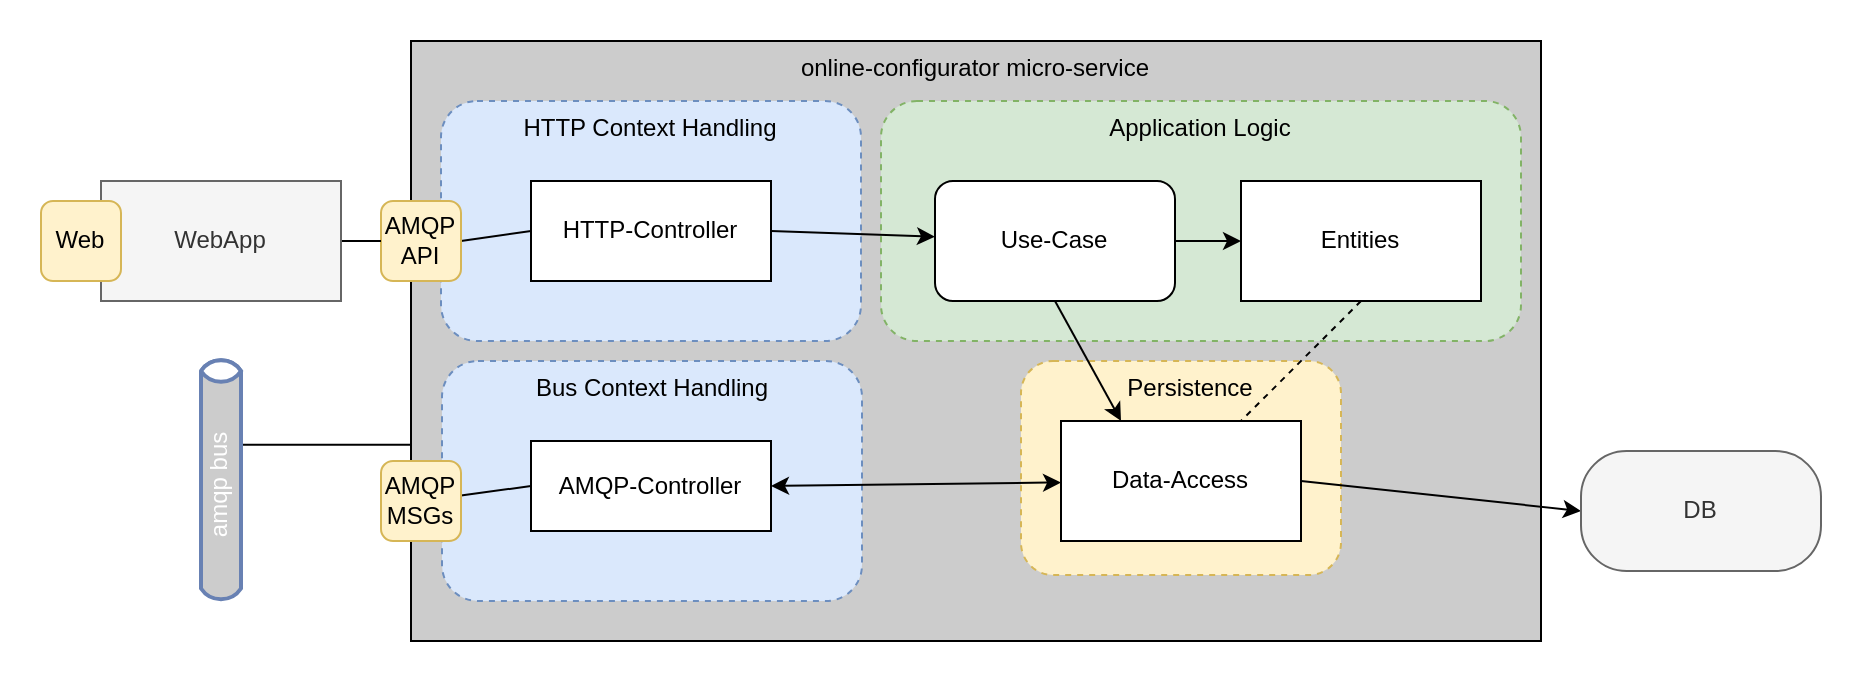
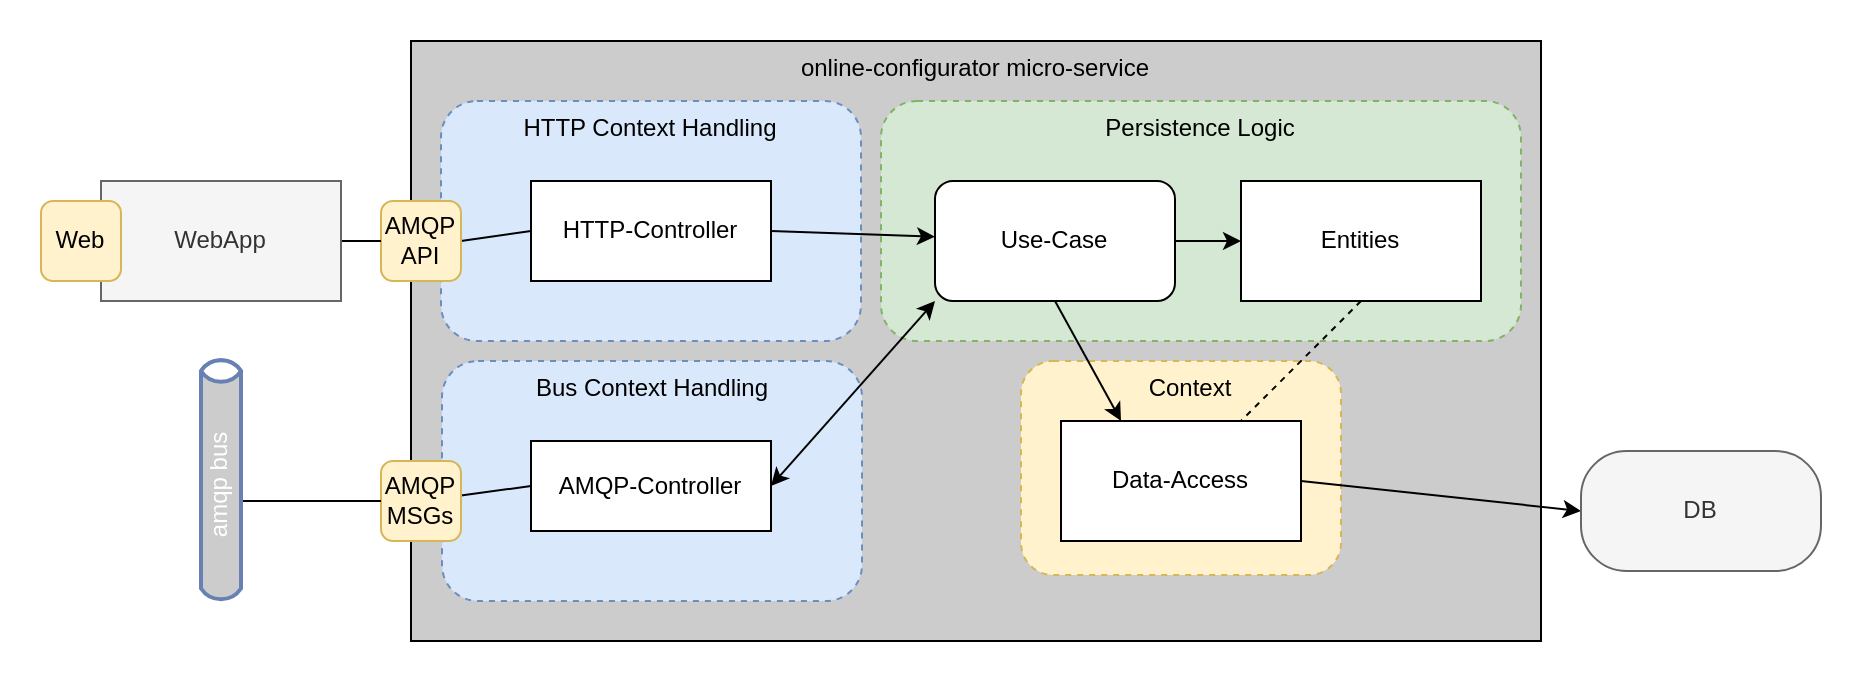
node "Application Logic": label "Application Logic" -> "Persistence Logic"
node "Persistence": label "Persistence" -> "Context"
edge "online-configurator micro-service" -- "amqp bus": now "AMQP MSGs" -- "amqp bus"
edge "Data-Access" -- "AMQP-Controller": now "Use-Case" -- "AMQP-Controller"
